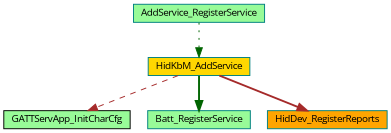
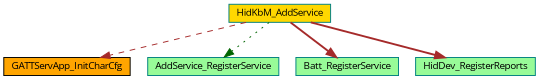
edge "AddService_RegisterService" -> "HidKbM_AddService": reversed
edge "HidKbM_AddService" -> "Batt_RegisterService": color darkgreen -> brown
node "GATTServApp_InitCharCfg": fillcolor palegreen -> orange
node "HidDev_RegisterReports": fillcolor orange -> palegreen
